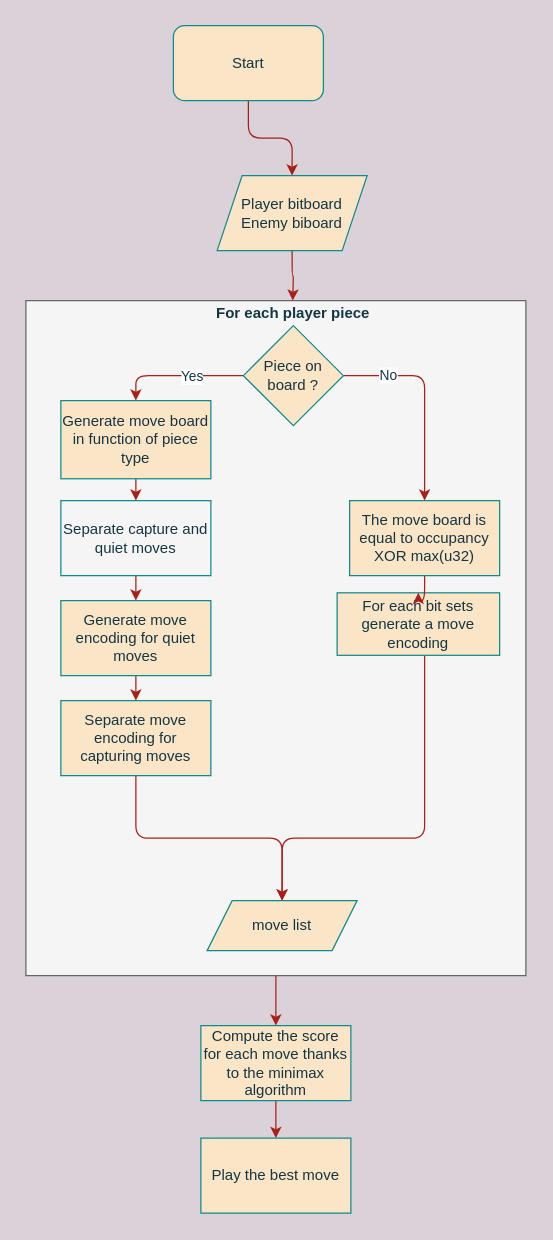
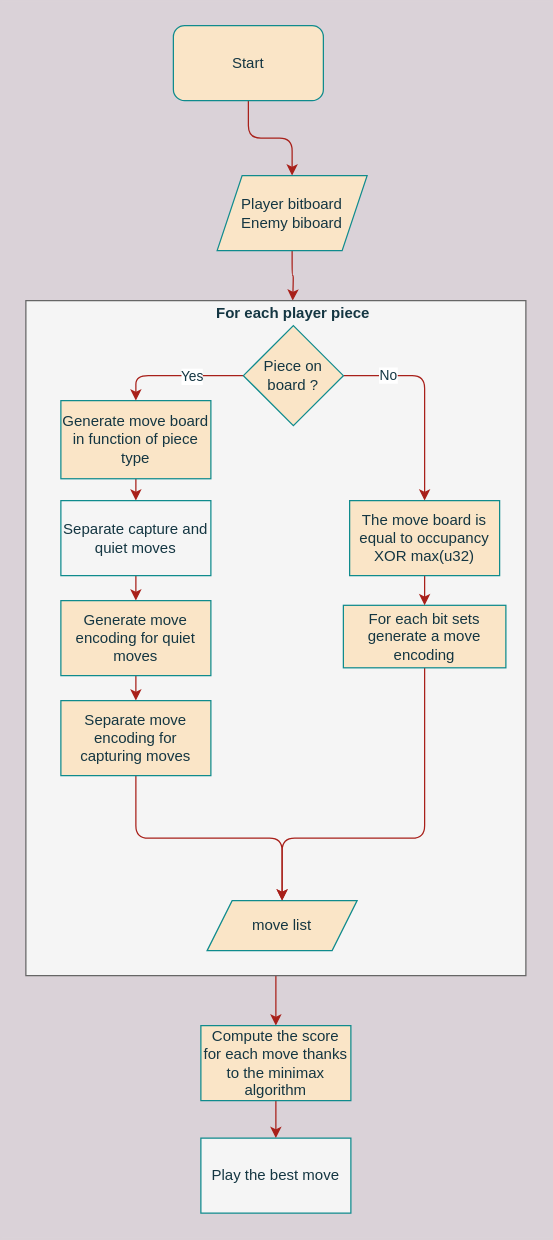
node "For each bit sets generate a move encoding": moved (418, 624) -> (424, 637)
node "Play the best move": fillcolor #fae5c7 -> #f5f5f5
